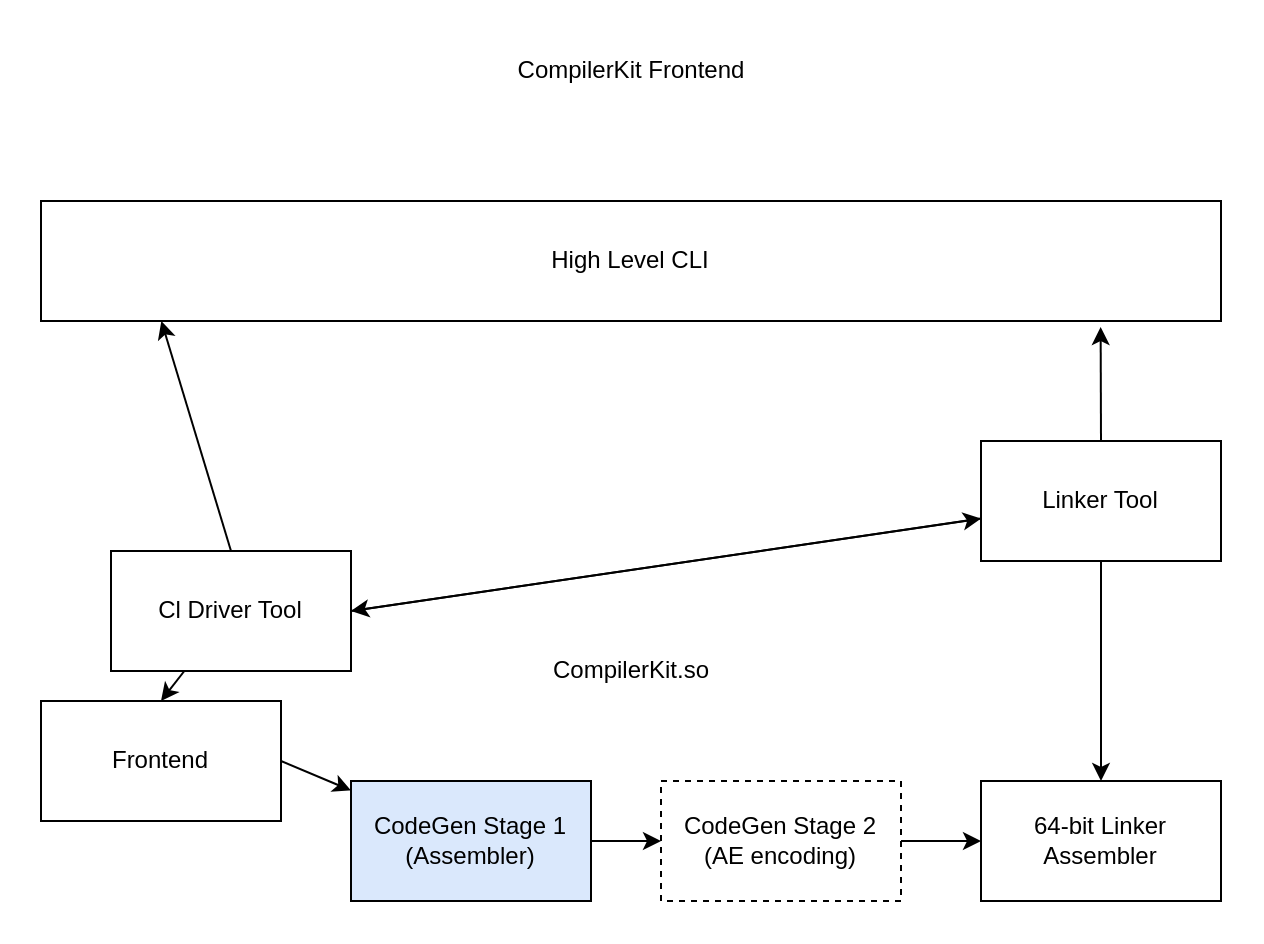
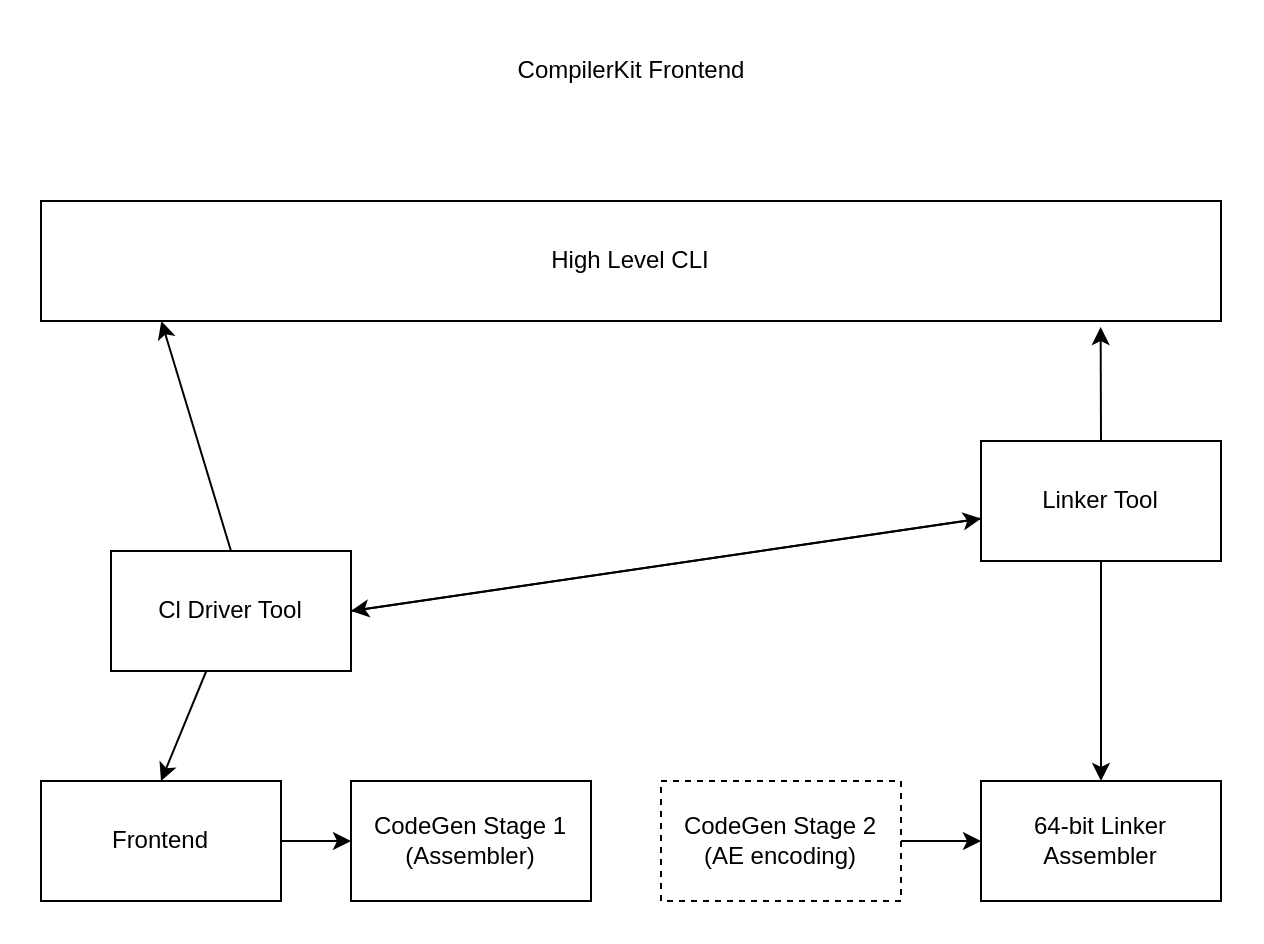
node "CompilerKit.so": removed
node "Frontend": moved (161, 761) -> (161, 841)
node "CodeGen Stage 1 (Assembler)": fillcolor #dae8fc -> #ffffff
edge "CodeGen Stage 1 (Assembler)" -> "CodeGen Stage 2 (AE encoding)": removed
